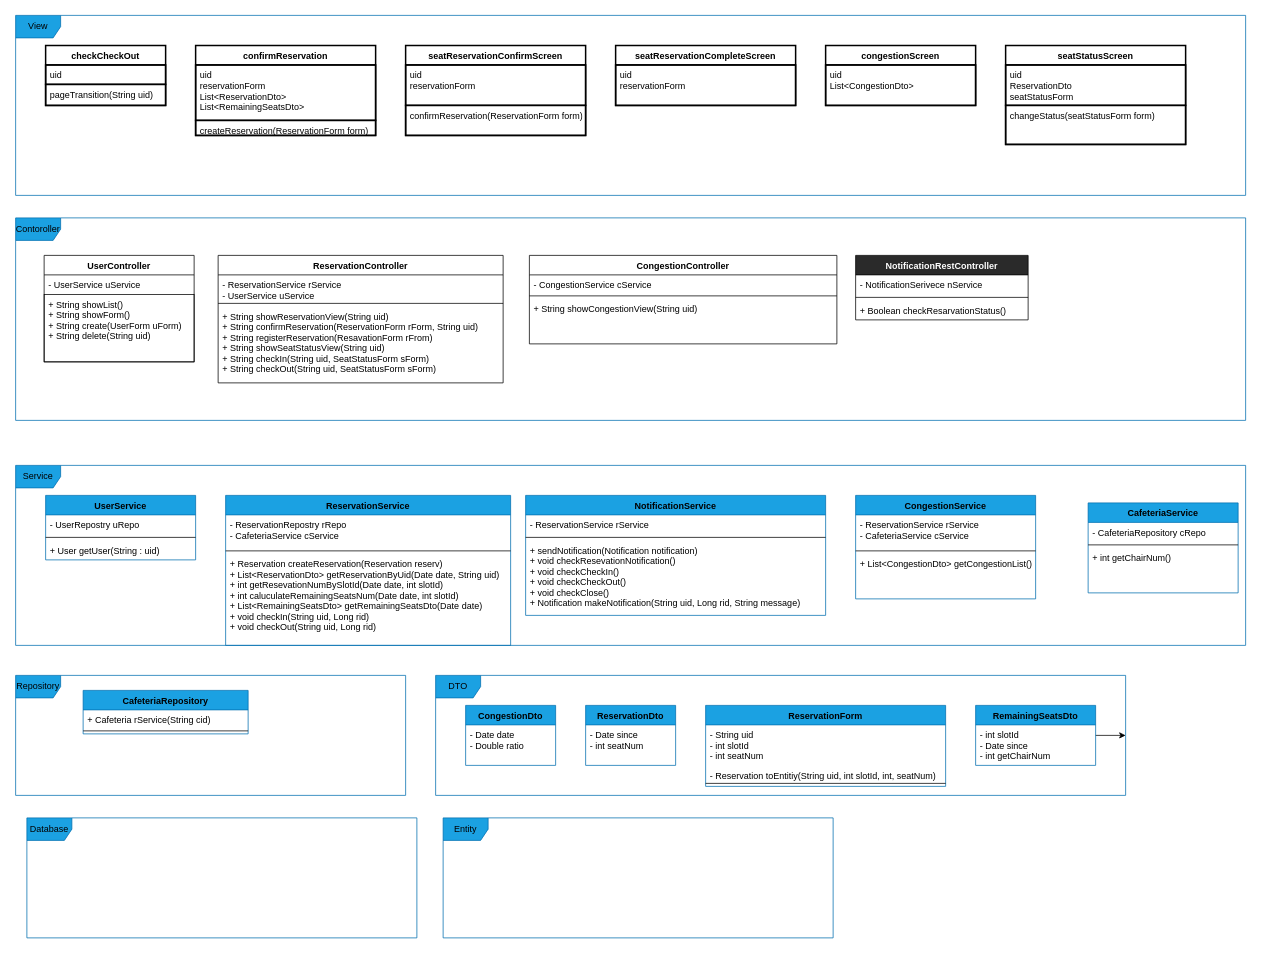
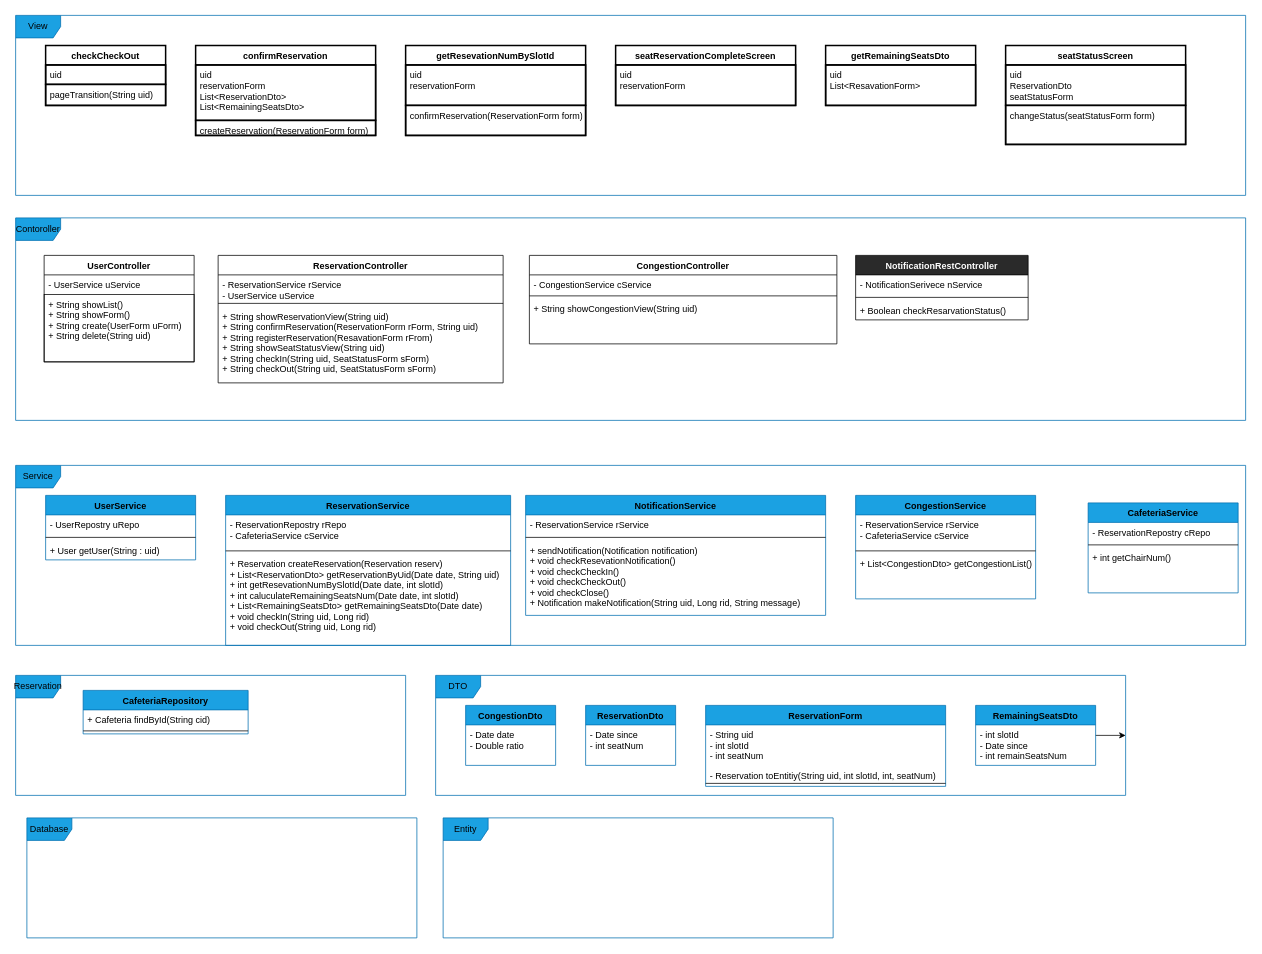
node "seatReservationConfirmScreen": label "seatReservationConfirmScreen" -> "getResevationNumBySlotId"
node "congestionScreen": label "congestionScreen" -> "getRemainingSeatsDto"
node "uid List<CongestionDto>": label "uid List<CongestionDto>" -> "uid List<ResavationForm>"
node "- CafeteriaRepository cRepo": label "- CafeteriaRepository cRepo" -> "- ReservationRepostry cRepo"
node "Repository": label "Repository" -> "Reservation"
node "+ Cafeteria rService(String cid)": label "+ Cafeteria rService(String cid)" -> "+ Cafeteria findById(String cid)"
node "- int slotId - Date since - int getChairNum": label "- int slotId - Date since - int getChairNum" -> "- int slotId - Date since - int remainSeatsNum"
